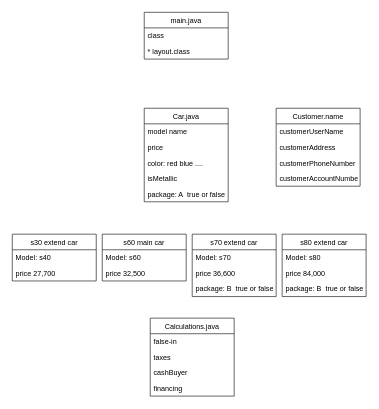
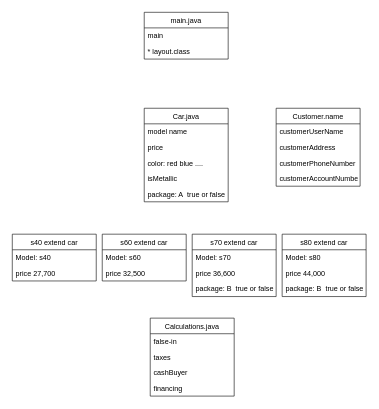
node "class": label "class" -> "main"
node "s30 extend car": label "s30 extend car" -> "s40 extend car"
node "s60 main car": label "s60 main car" -> "s60 extend car"
node "price 84,000": label "price 84,000" -> "price 44,000"
